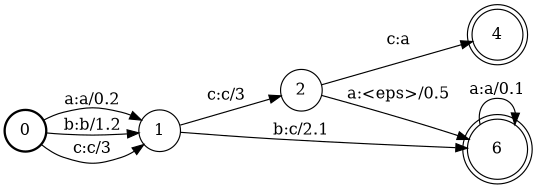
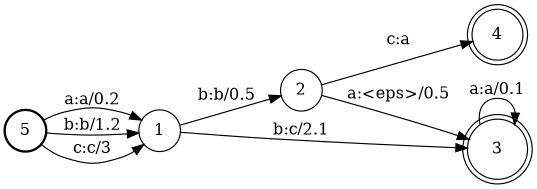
edge "1" -> "2": label "c:c/3" -> "b:b/0.5"
node "0": label "0" -> "5"
node "6": label "6" -> "3"
